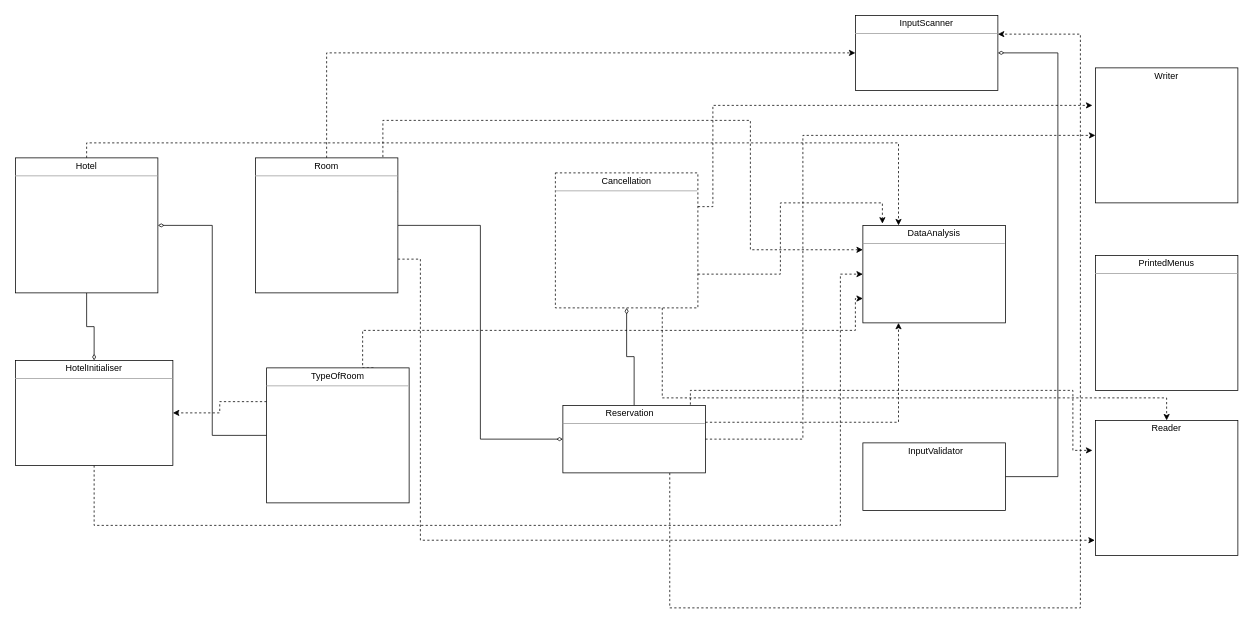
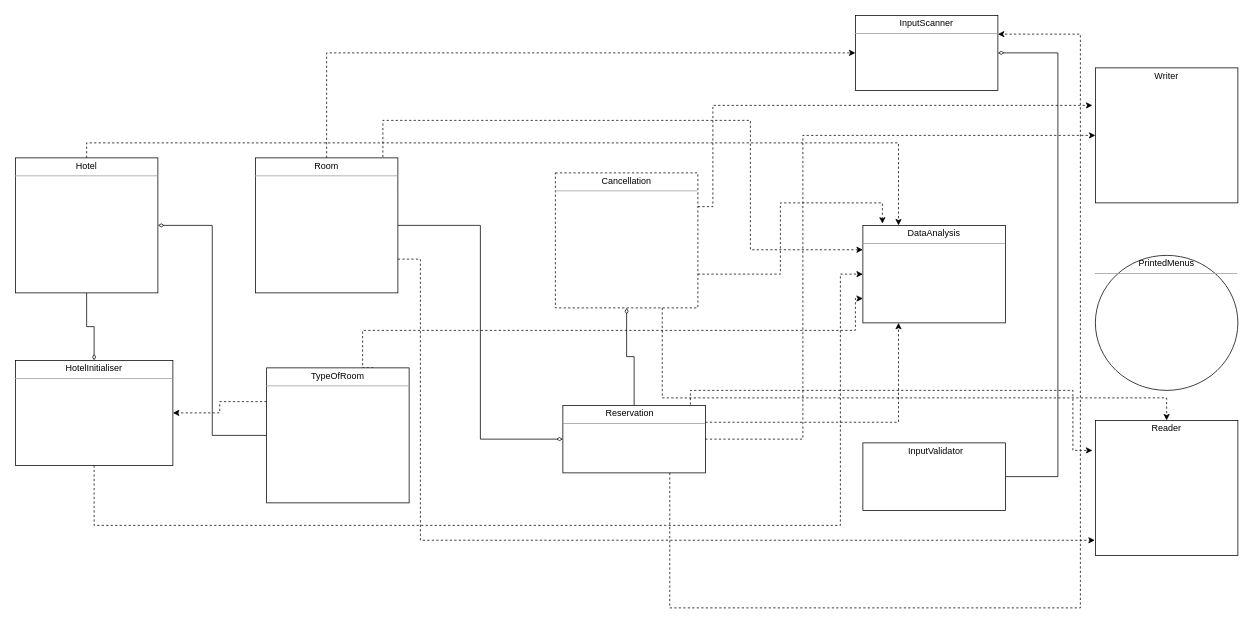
node "PrintedMenus": shape rectangle -> ellipse
